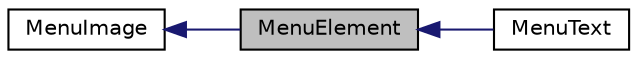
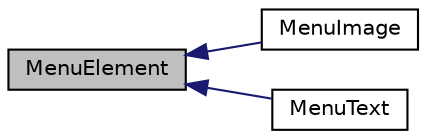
edge "MenuElement" -> "MenuImage": reversed
